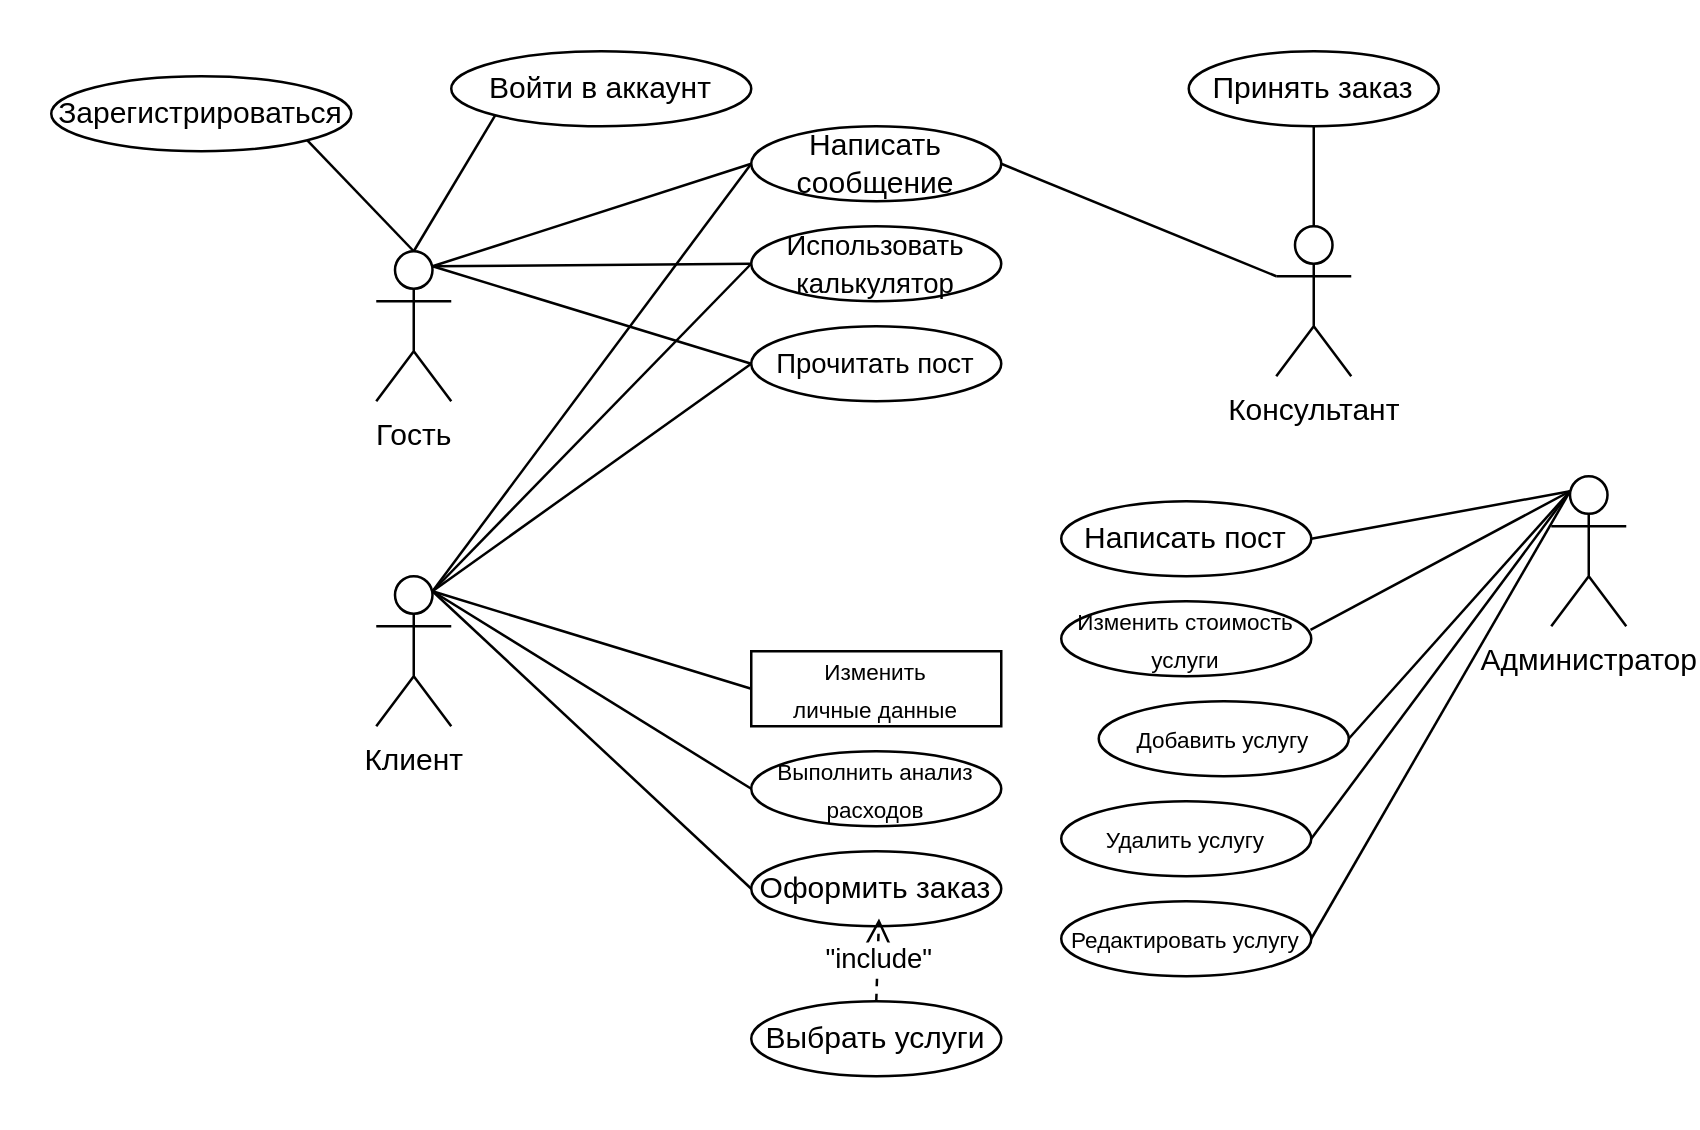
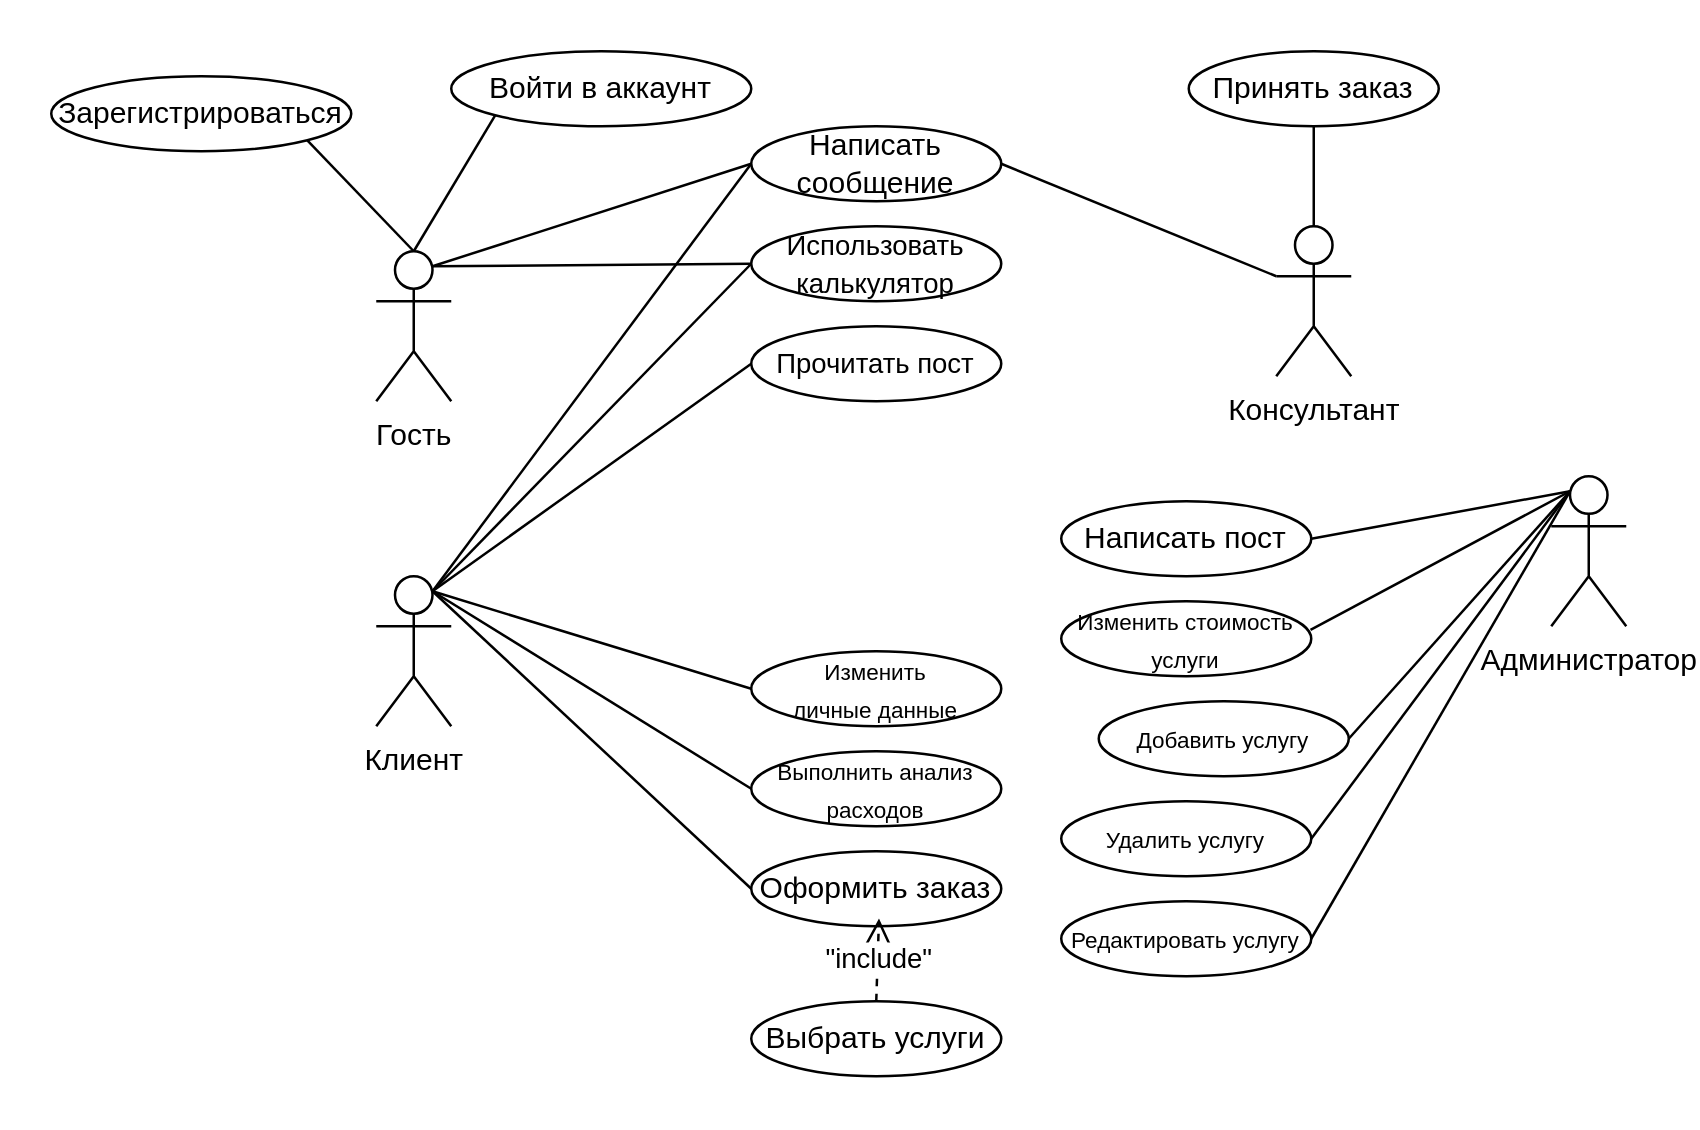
edge "Гость" -- "Прочитать пост": removed
node "Изменить личные данные": shape rectangle -> ellipse
